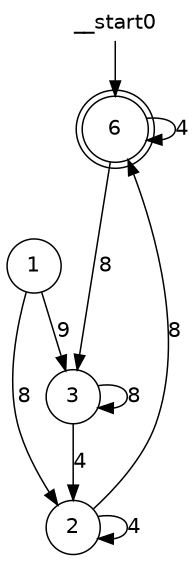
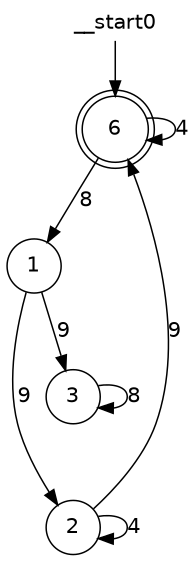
edge "6" -> "3": now "6" -> "1"
edge "2" -> "6": label "8" -> "9"
edge "1" -> "2": label "8" -> "9"
edge "3" -> "2": removed, label "4"
